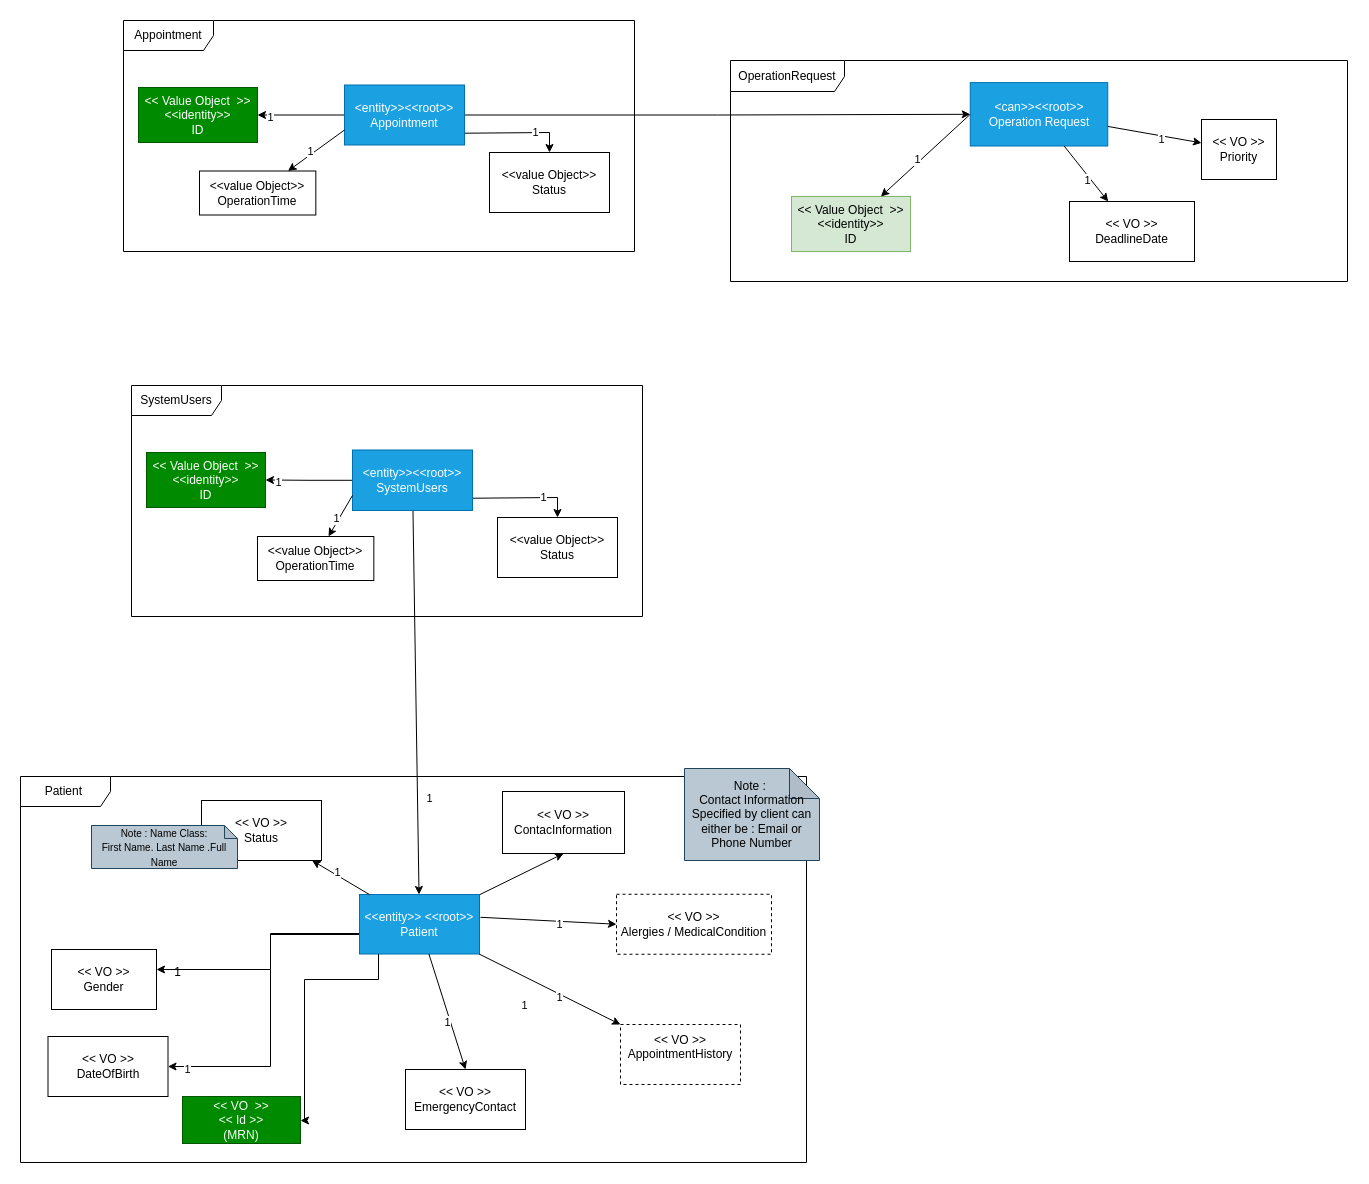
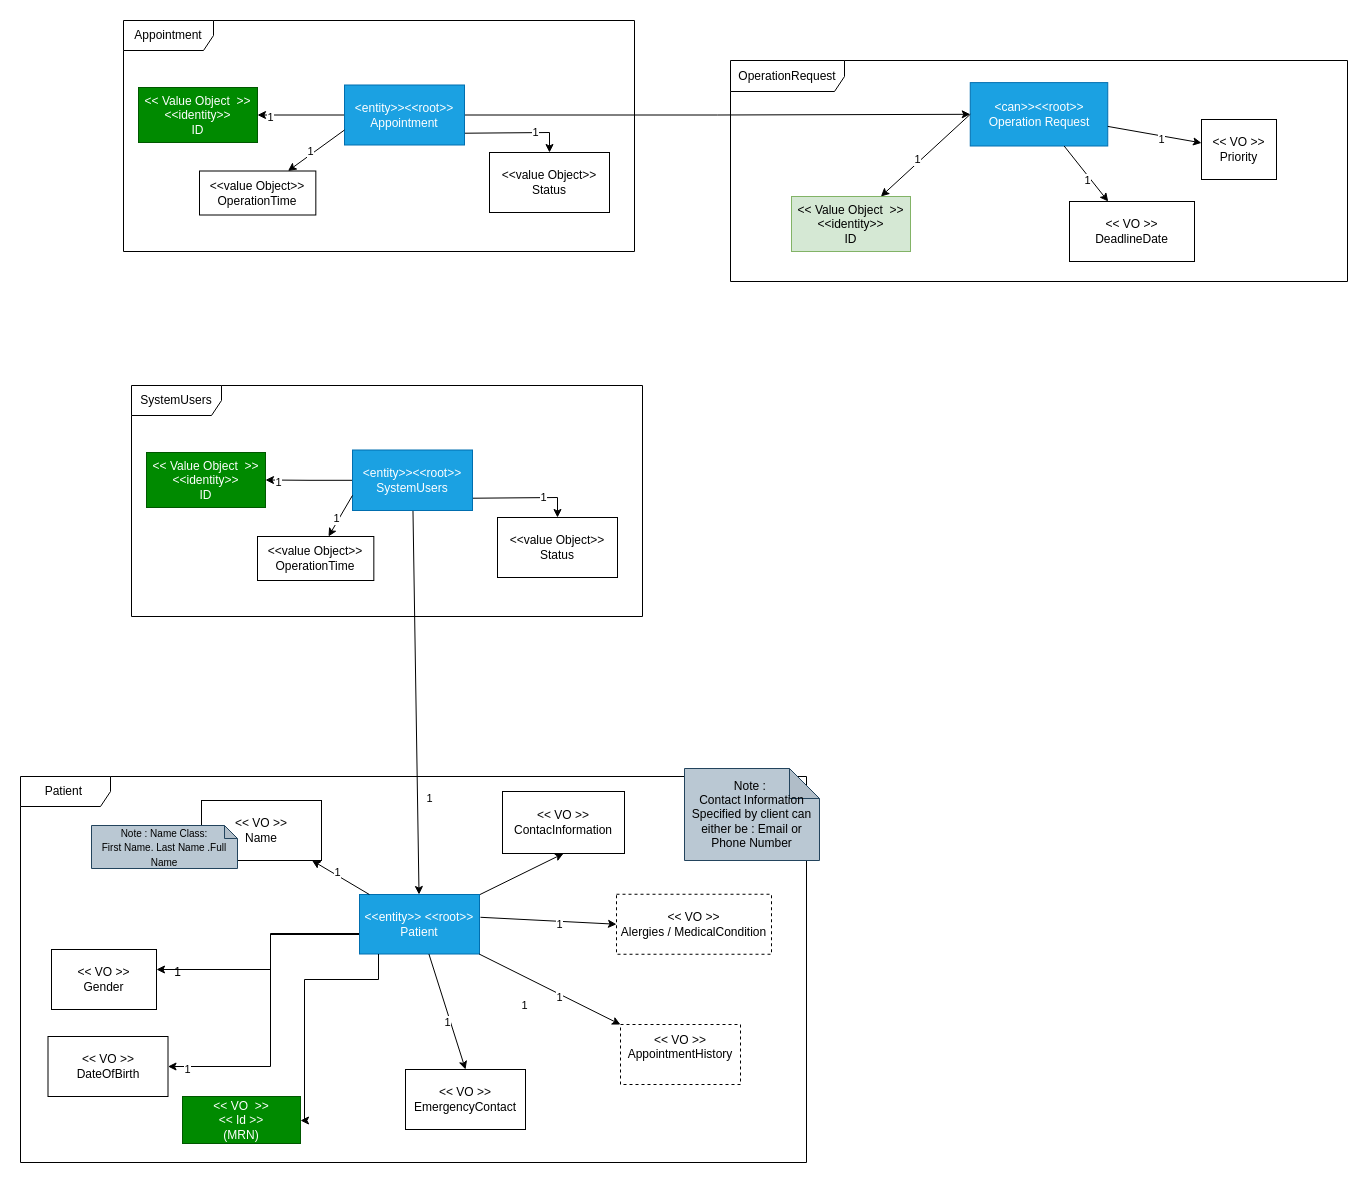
node "<< VO >> Status": label "<< VO >> Status" -> "<< VO >> Name"
